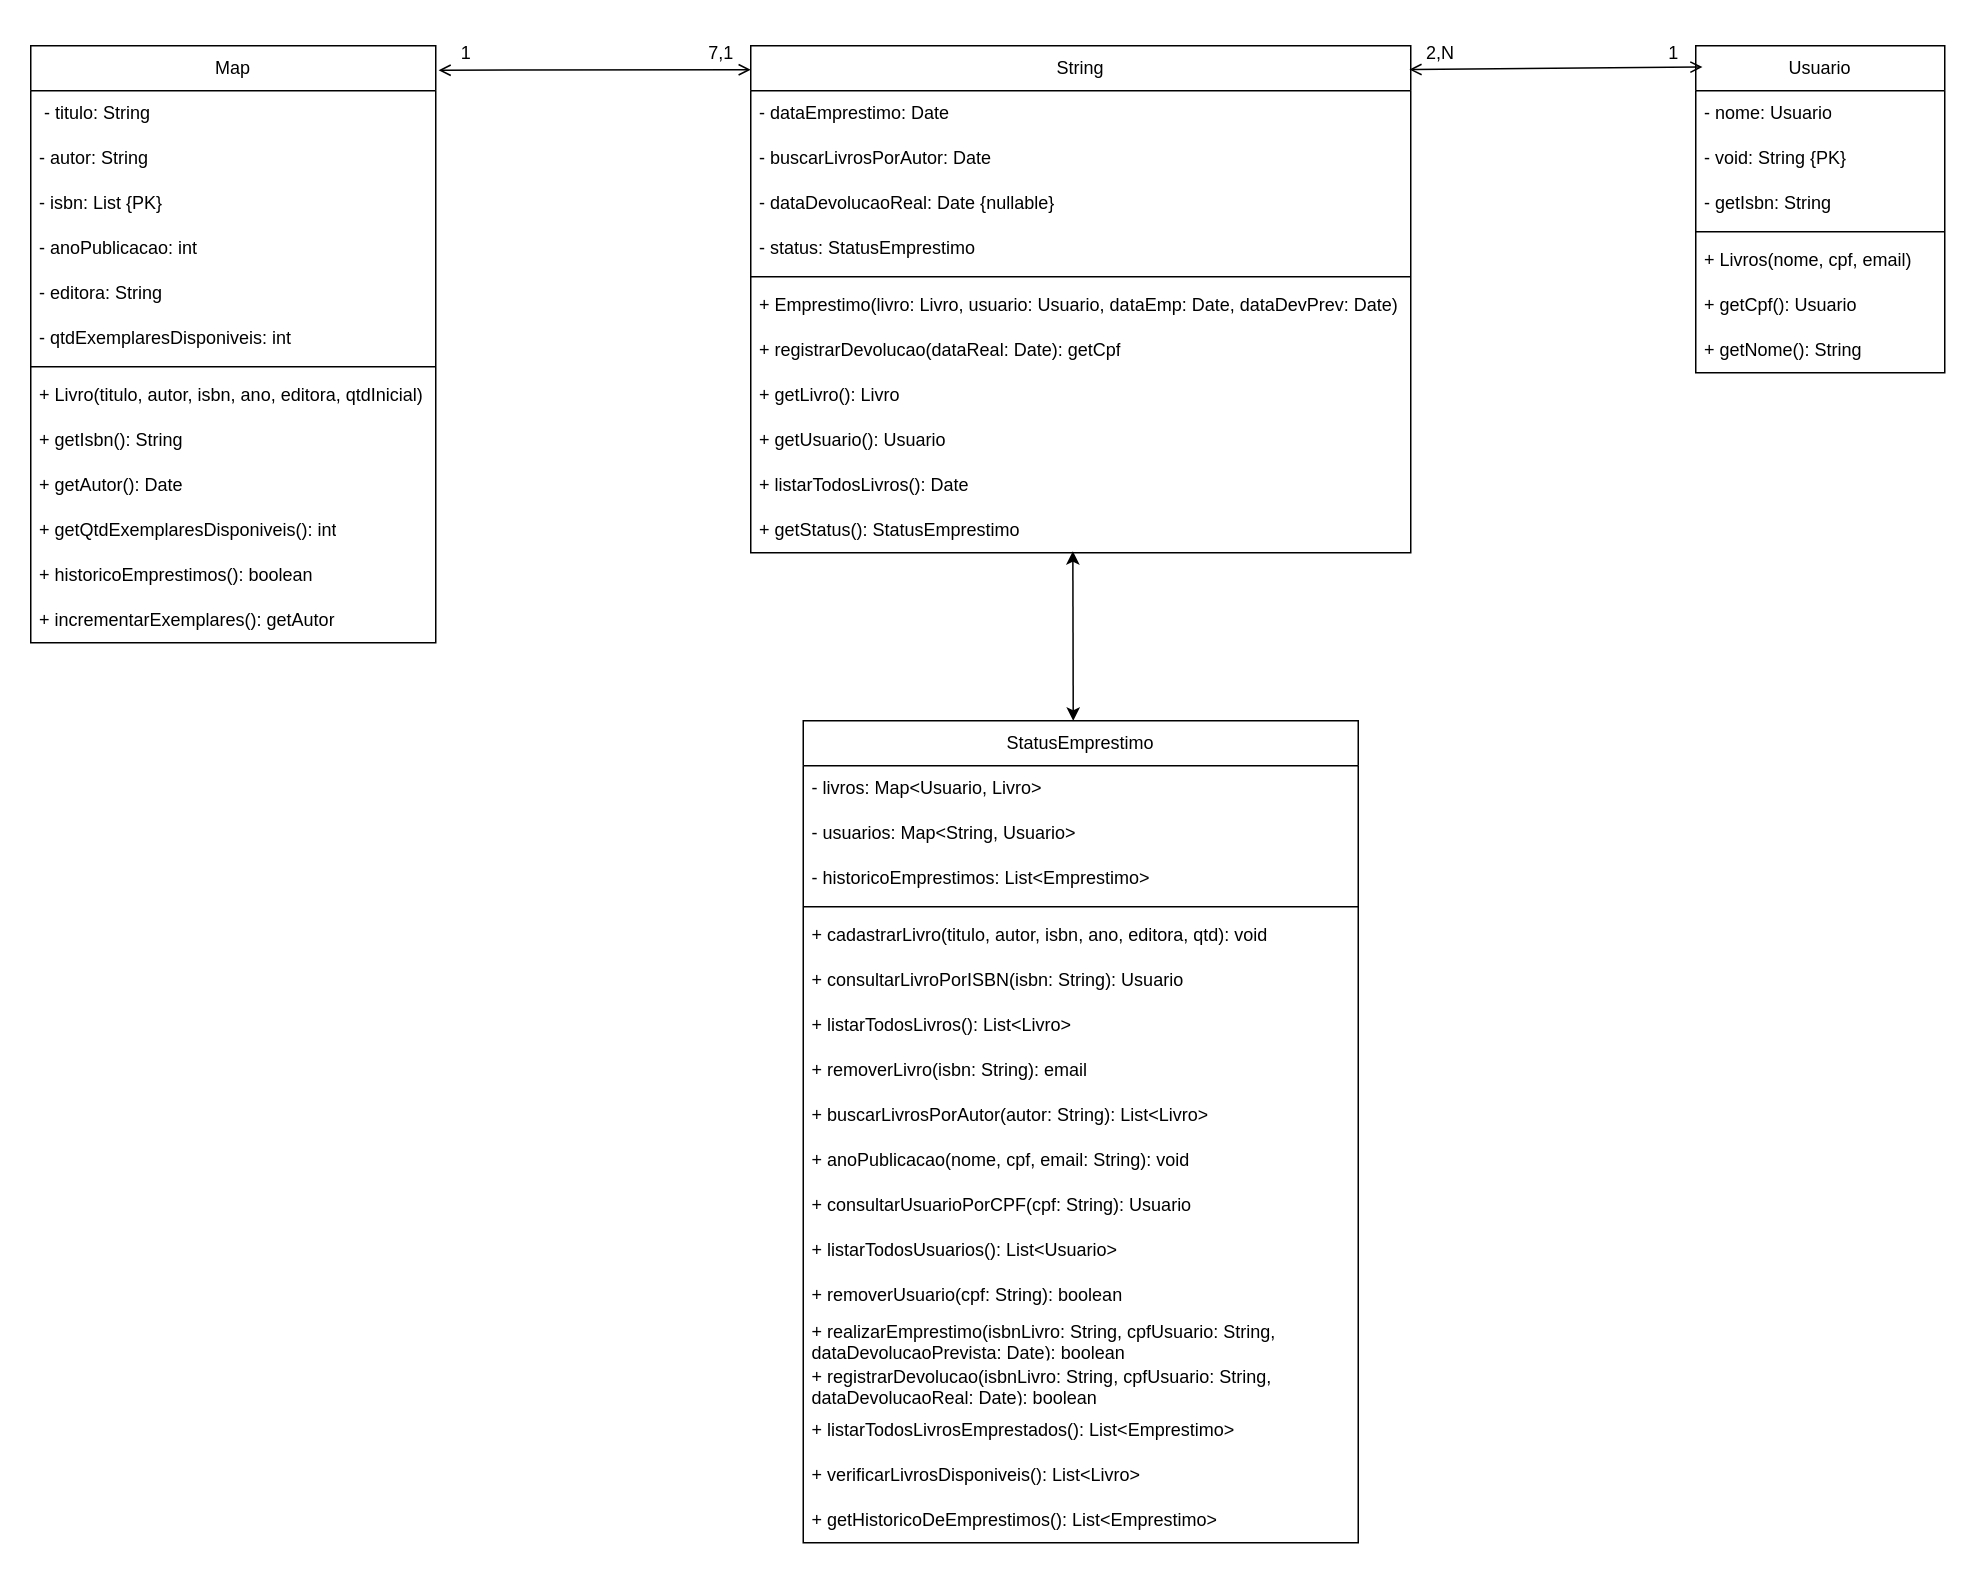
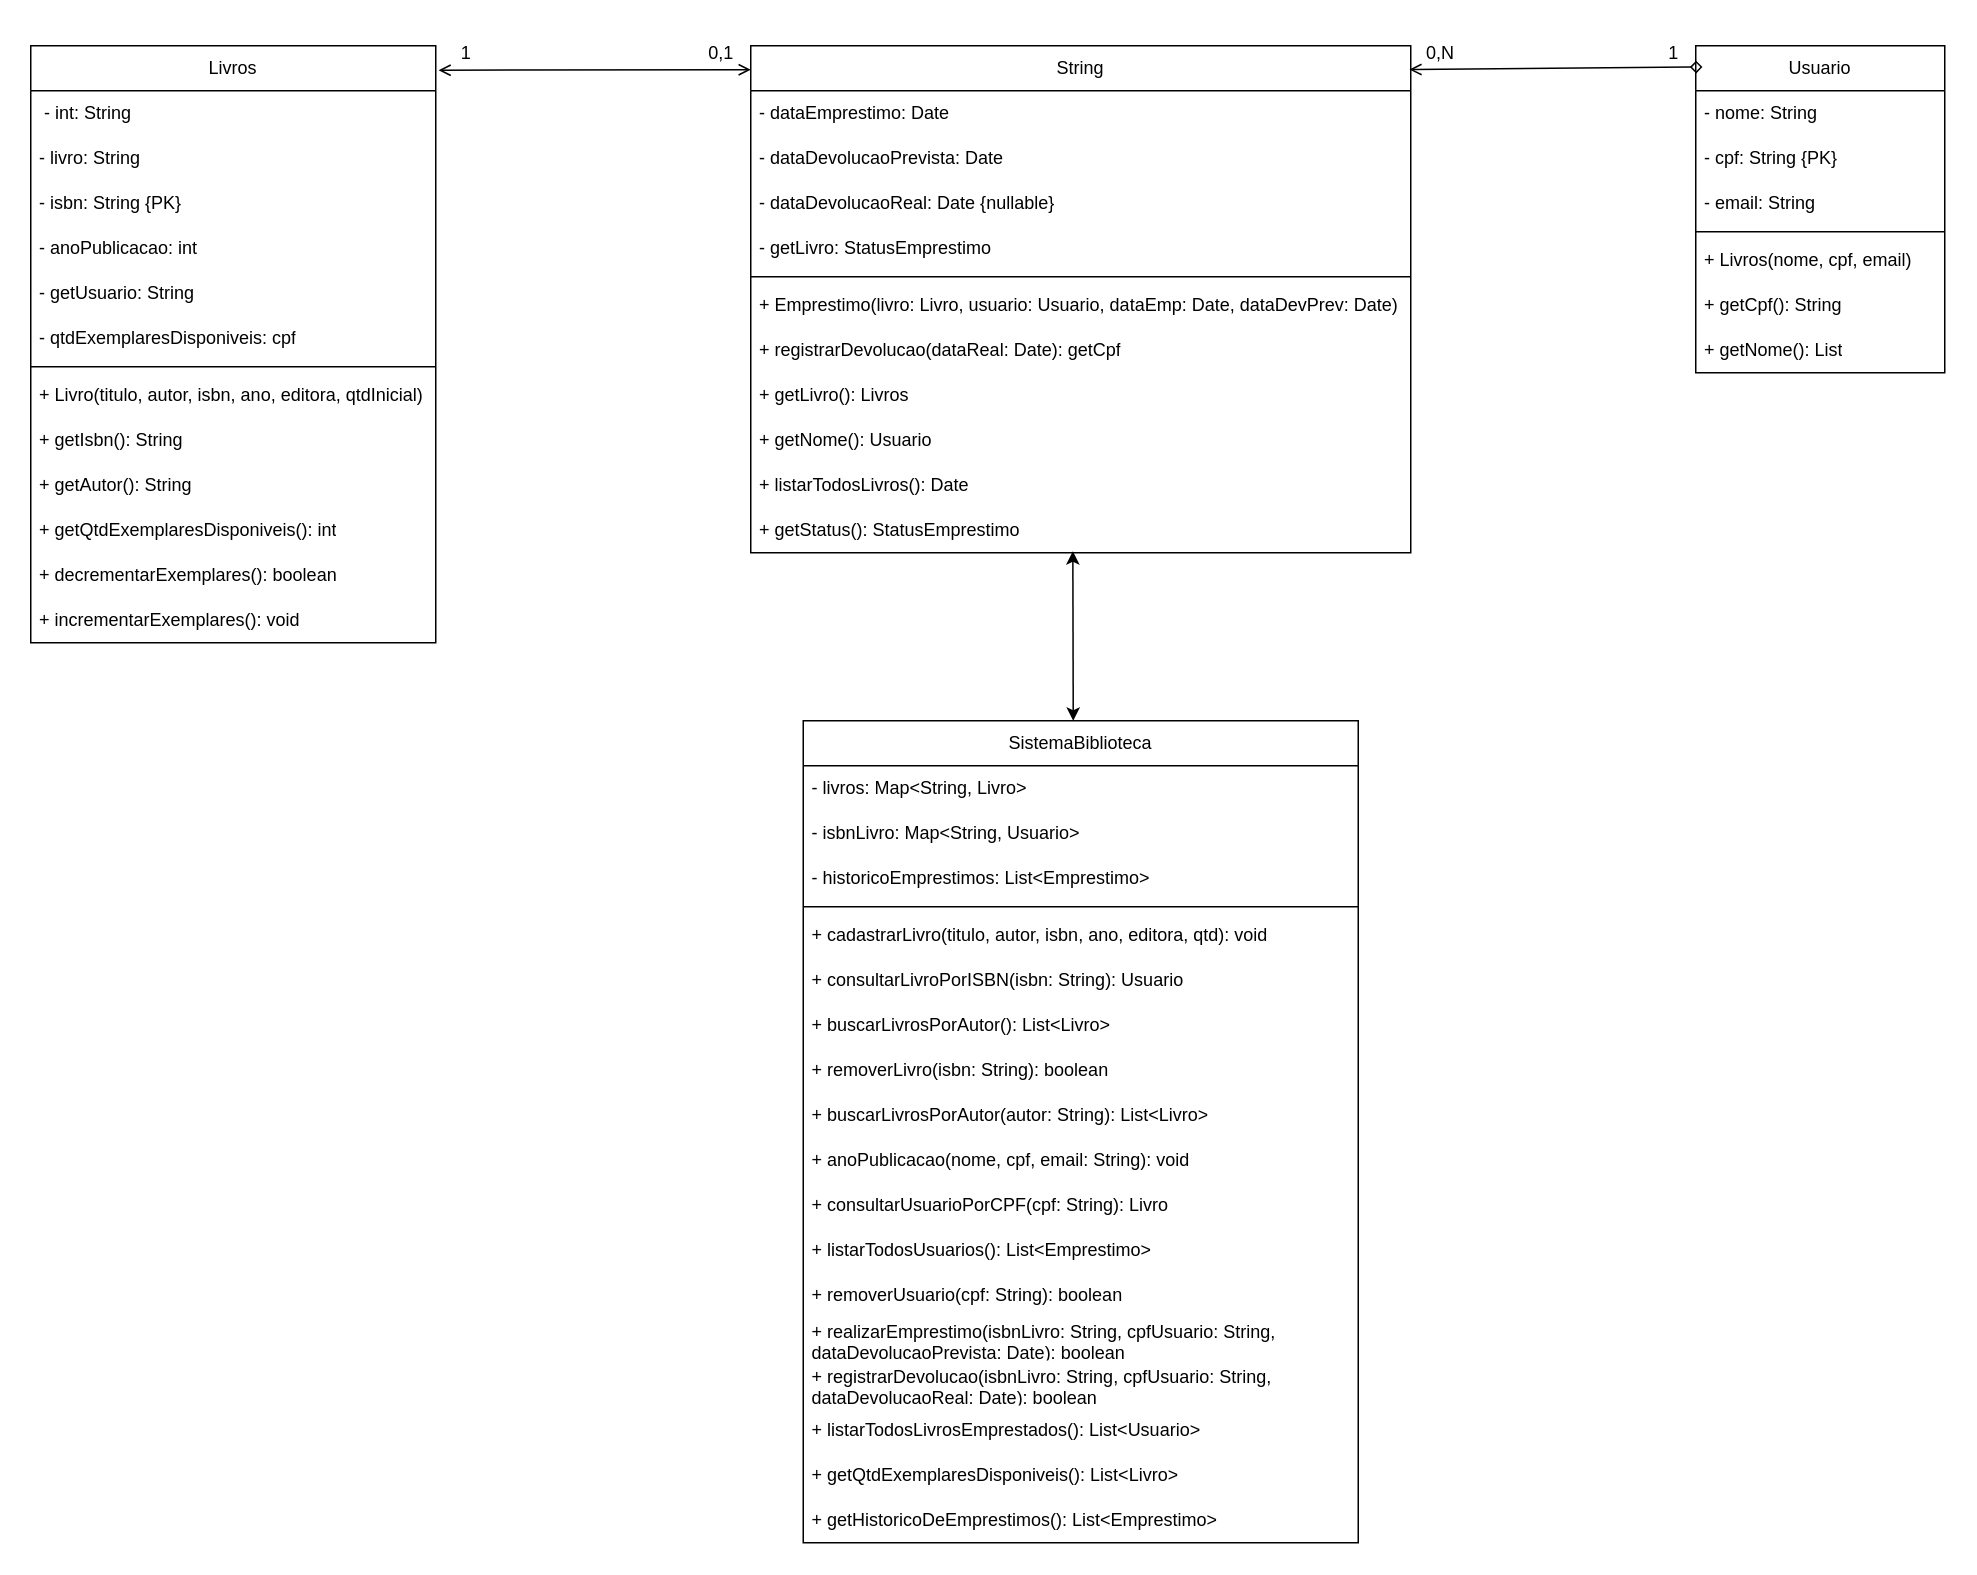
node "7,1": label "7,1" -> "0,1"
node "2,N": label "2,N" -> "0,N"
edge "Usuario" -- "String": arrowhead open -> diamond
node "Map": label "Map" -> "Livros"
node "- titulo: String": label "- titulo: String" -> "- int: String"
node "- nome: Usuario": label "- nome: Usuario" -> "- nome: String"
node "- autor: String": label "- autor: String" -> "- livro: String"
node "- buscarLivrosPorAutor: Date": label "- buscarLivrosPorAutor: Date" -> "- dataDevolucaoPrevista: Date"
node "- void: String {PK}": label "- void: String {PK}" -> "- cpf: String {PK}"
node "- isbn: List {PK}": label "- isbn: List {PK}" -> "- isbn: String {PK}"
node "- getIsbn: String": label "- getIsbn: String" -> "- email: String"
node "- status: StatusEmprestimo": label "- status: StatusEmprestimo" -> "- getLivro: StatusEmprestimo"
node "- editora: String": label "- editora: String" -> "- getUsuario: String"
node "+ getCpf(): Usuario": label "+ getCpf(): Usuario" -> "+ getCpf(): String"
node "- qtdExemplaresDisponiveis: int": label "- qtdExemplaresDisponiveis: int" -> "- qtdExemplaresDisponiveis: cpf"
node "+ getNome(): String": label "+ getNome(): String" -> "+ getNome(): List"
node "+ getLivro(): Livro": label "+ getLivro(): Livro" -> "+ getLivro(): Livros"
node "+ getUsuario(): Usuario": label "+ getUsuario(): Usuario" -> "+ getNome(): Usuario"
node "+ getAutor(): Date": label "+ getAutor(): Date" -> "+ getAutor(): String"
node "+ historicoEmprestimos(): boolean": label "+ historicoEmprestimos(): boolean" -> "+ decrementarExemplares(): boolean"
node "+ incrementarExemplares(): getAutor": label "+ incrementarExemplares(): getAutor" -> "+ incrementarExemplares(): void"
node "StatusEmprestimo": label "StatusEmprestimo" -> "SistemaBiblioteca"
node "- livros: Map<Usuario, Livro>": label "- livros: Map<Usuario, Livro>" -> "- livros: Map<String, Livro>"
node "- usuarios: Map<String, Usuario>": label "- usuarios: Map<String, Usuario>" -> "- isbnLivro: Map<String, Usuario>"
node "+ listarTodosLivros(): List<Livro>": label "+ listarTodosLivros(): List<Livro>" -> "+ buscarLivrosPorAutor(): List<Livro>"
node "+ removerLivro(isbn: String): email": label "+ removerLivro(isbn: String): email" -> "+ removerLivro(isbn: String): boolean"
node "+ consultarUsuarioPorCPF(cpf: String): Usuario": label "+ consultarUsuarioPorCPF(cpf: String): Usuario" -> "+ consultarUsuarioPorCPF(cpf: String): Livro"
node "+ listarTodosUsuarios(): List<Usuario>": label "+ listarTodosUsuarios(): List<Usuario>" -> "+ listarTodosUsuarios(): List<Emprestimo>"
node "+ listarTodosLivrosEmprestados(): List<Emprestimo>": label "+ listarTodosLivrosEmprestados(): List<Emprestimo>" -> "+ listarTodosLivrosEmprestados(): List<Usuario>"
node "+ verificarLivrosDisponiveis(): List<Livro>": label "+ verificarLivrosDisponiveis(): List<Livro>" -> "+ getQtdExemplaresDisponiveis(): List<Livro>"
